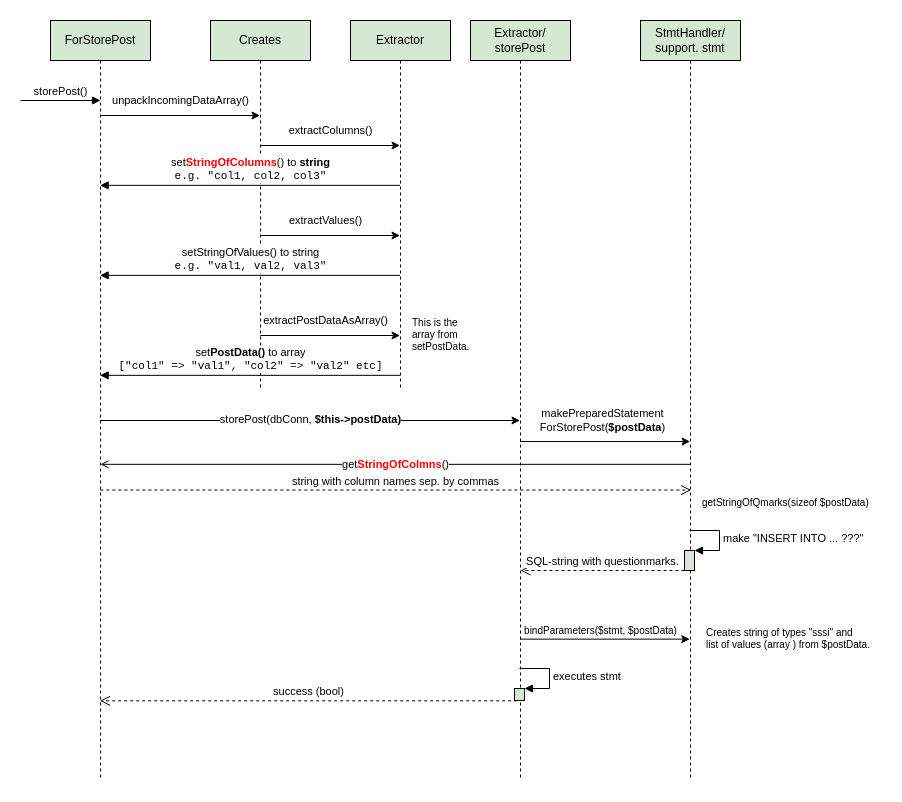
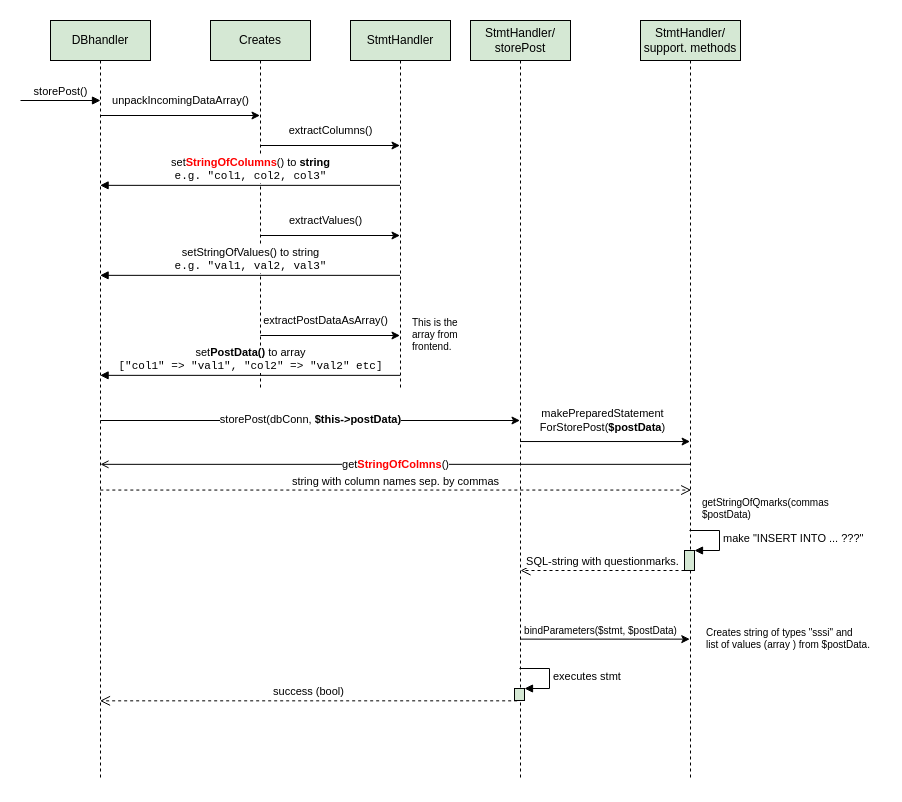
node "ForStorePost": label "ForStorePost" -> "DBhandler"
node "Extractor": label "Extractor" -> "StmtHandler"
node "Extractor/ storePost": label "Extractor/ storePost" -> "StmtHandler/ storePost"
node "StmtHandler/ support. stmt": label "StmtHandler/ support. stmt" -> "StmtHandler/ support. methods"
node "This is the array from setPostData.": label "This is the array from setPostData." -> "This is the array from frontend."
node "getStringOfQmarks(sizeof $postData)": label "getStringOfQmarks(sizeof $postData)" -> "getStringOfQmarks(commas $postData)"
